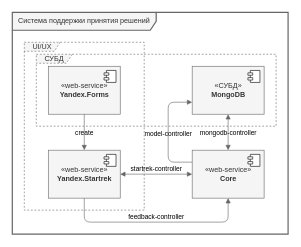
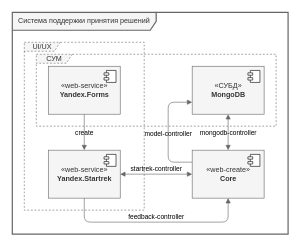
node "СУБД": label "СУБД" -> "СУМ"
node "«web-service» Core": label "«web-service» Core" -> "«web-create» Core"
